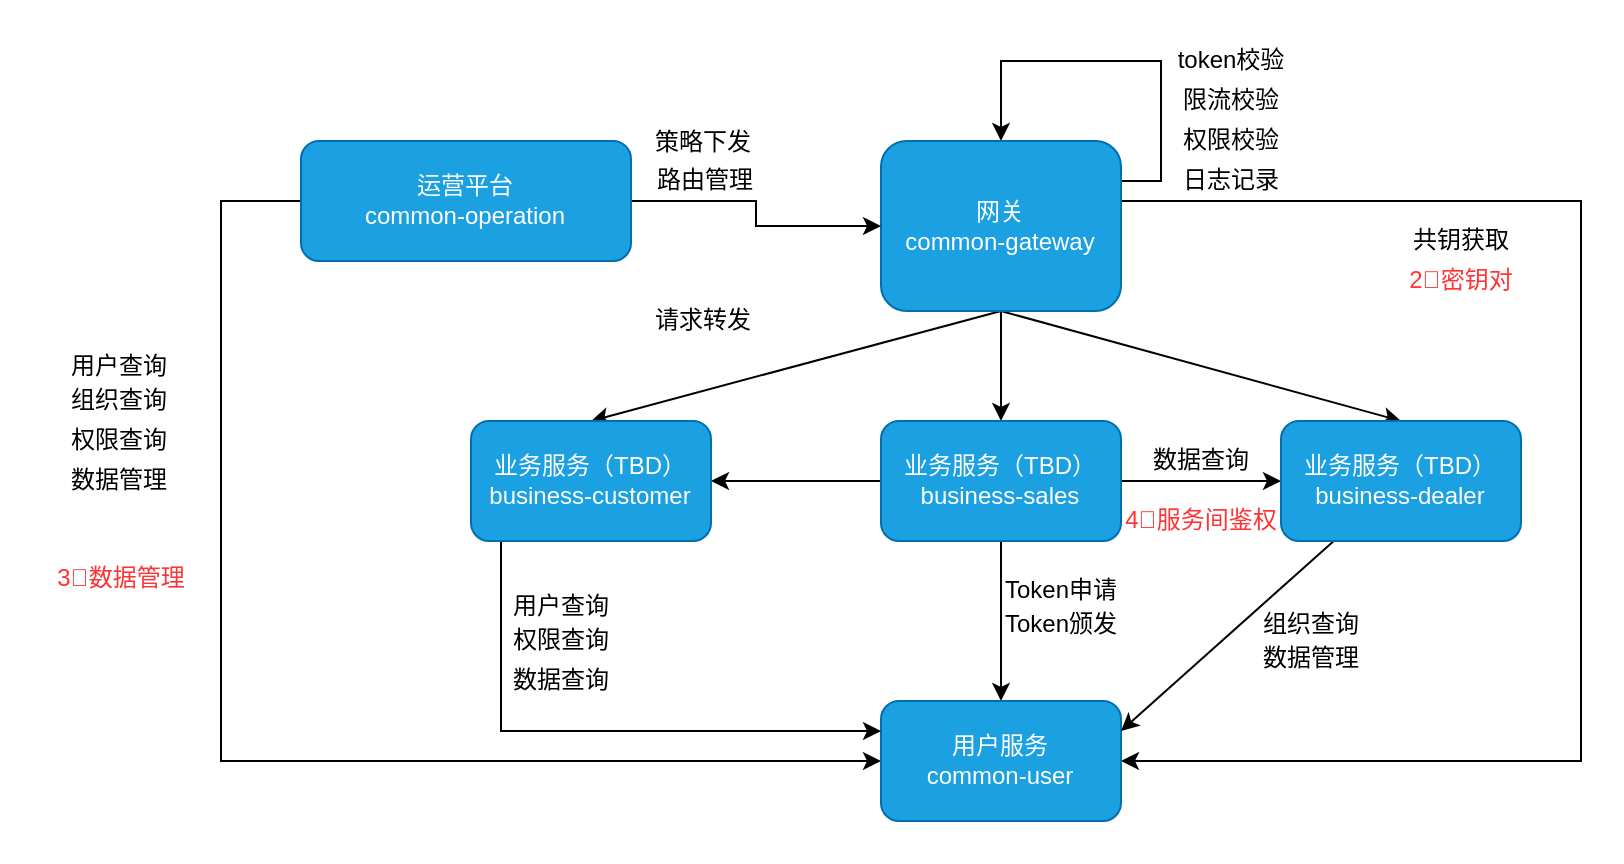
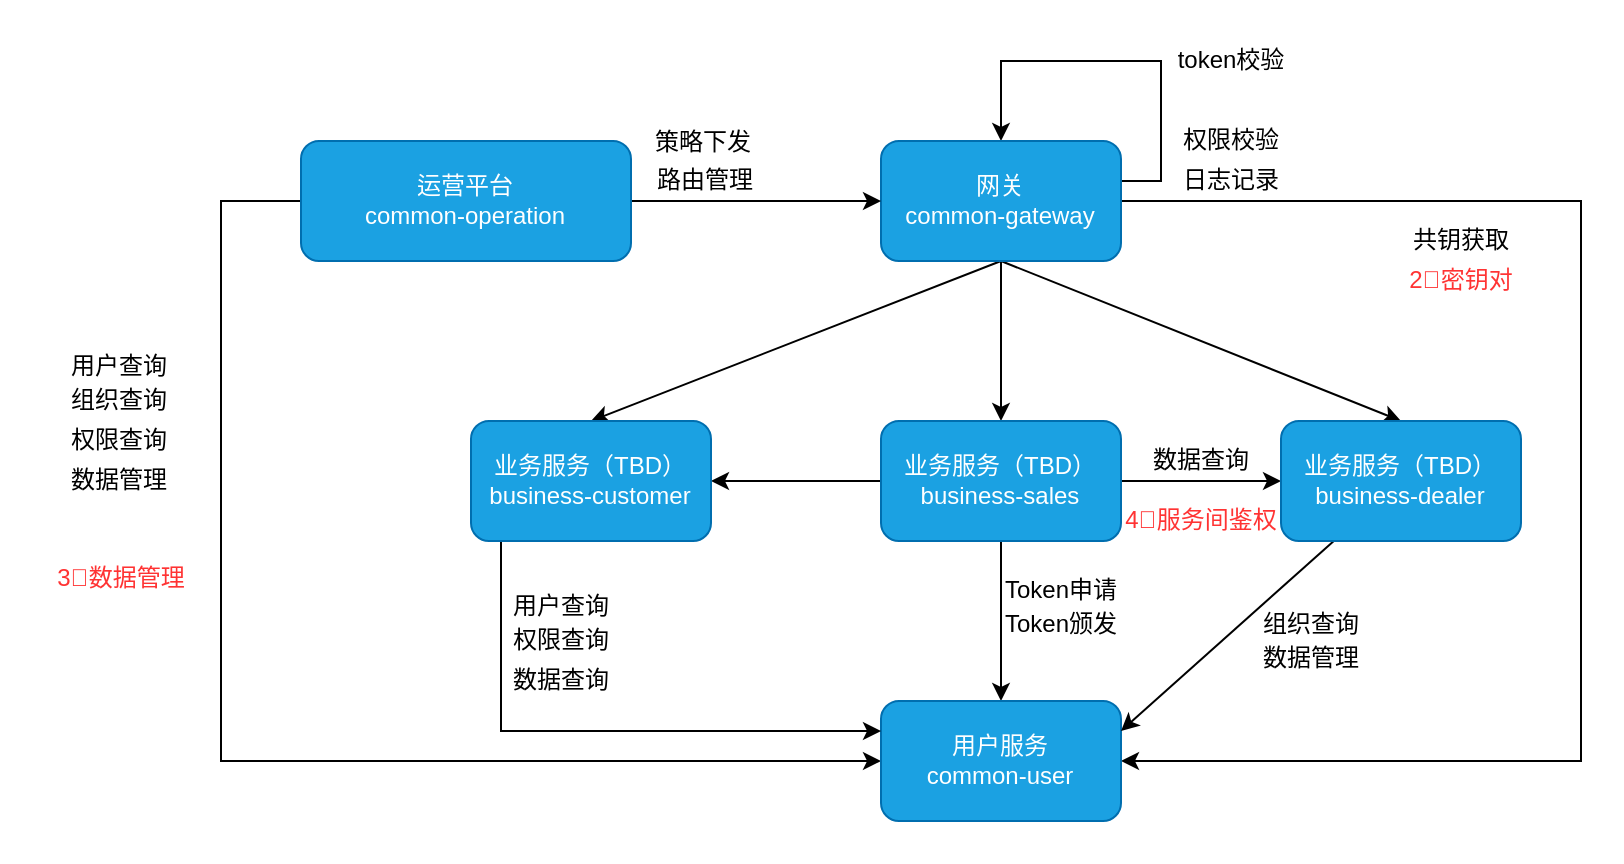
node "限流校验": removed
node "网关 common-gateway": size 240x170 -> 240x120
node "请求转发": removed
